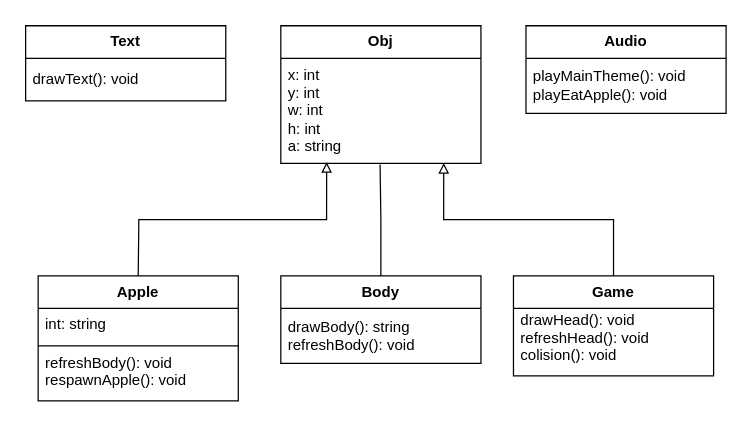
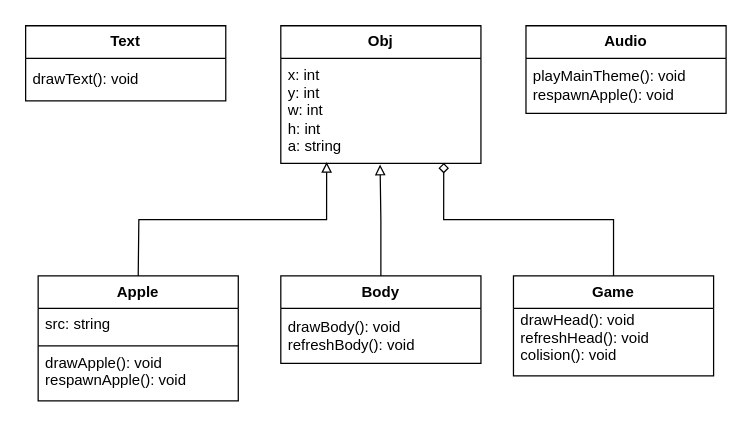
node "playMainTheme(): void playEatApple(): void": label "playMainTheme(): void playEatApple(): void" -> "playMainTheme(): void respawnApple(): void"
edge "x: int y: int w: int h: int a: string" -- "Body": arrowhead none -> block
edge "Game" -> "x: int y: int w: int h: int a: string": arrowhead block -> diamond
node "int: string": label "int: string" -> "src: string"
node "drawBody(): string refreshBody(): void": label "drawBody(): string refreshBody(): void" -> "drawBody(): void refreshBody(): void"
node "refreshBody(): void respawnApple(): void": label "refreshBody(): void respawnApple(): void" -> "drawApple(): void respawnApple(): void"
